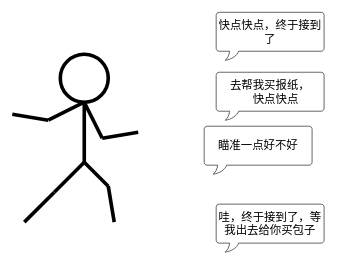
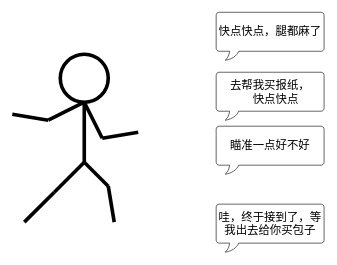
node "快点快点，终于接到了": label "快点快点，终于接到了" -> "快点快点，腿都麻了"
node "瞄准一点好不好": moved (258, 150) -> (270, 150)
